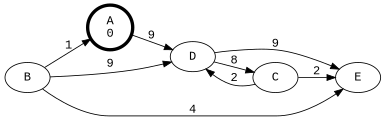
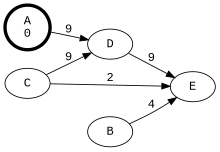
edge "B" -> "A 0": removed, label "1"
edge "D" -> "C": removed, label "8"
edge "B" -> "D": removed, label "9"
edge "C" -> "D": label "2" -> "9"
